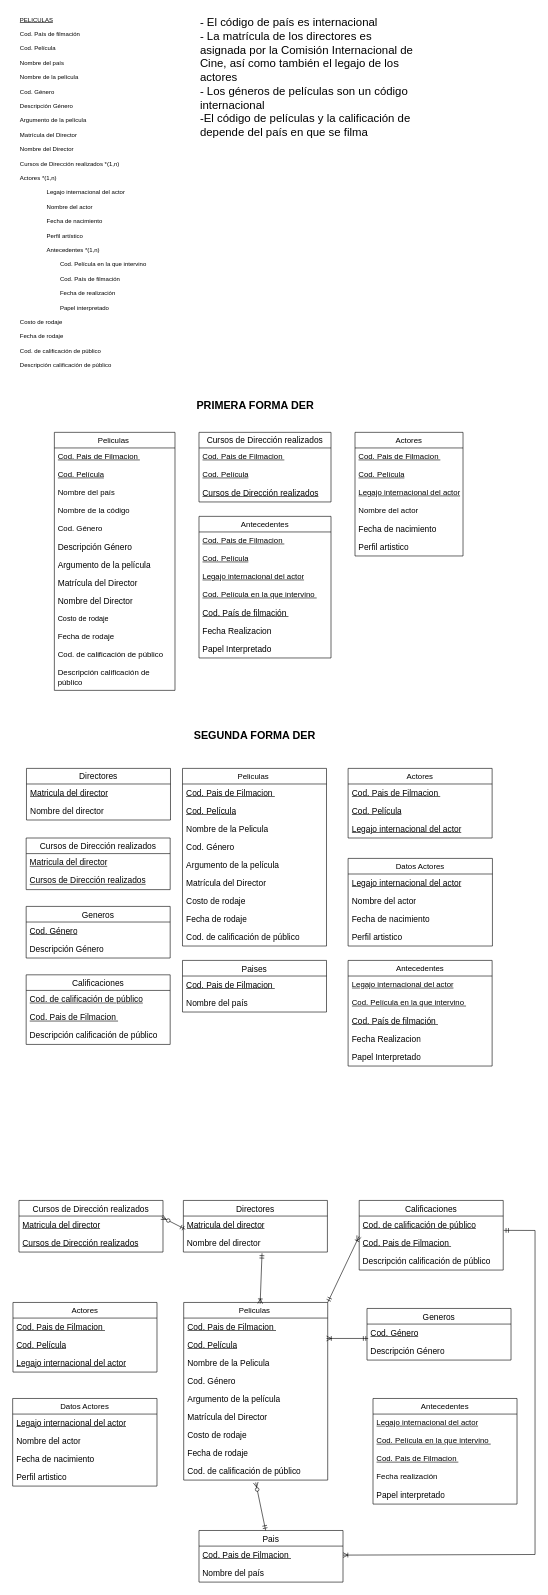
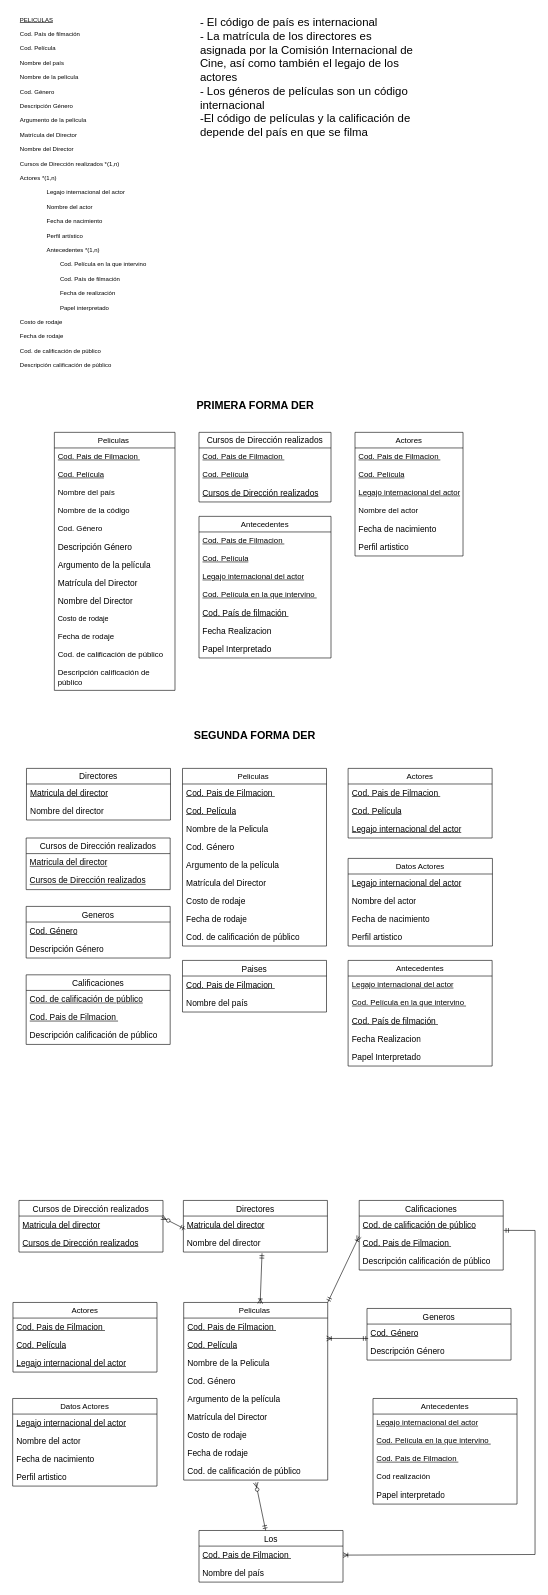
node "Fecha realización": label "Fecha realización" -> "Cod realización"
node "Pais": label "Pais" -> "Los"
